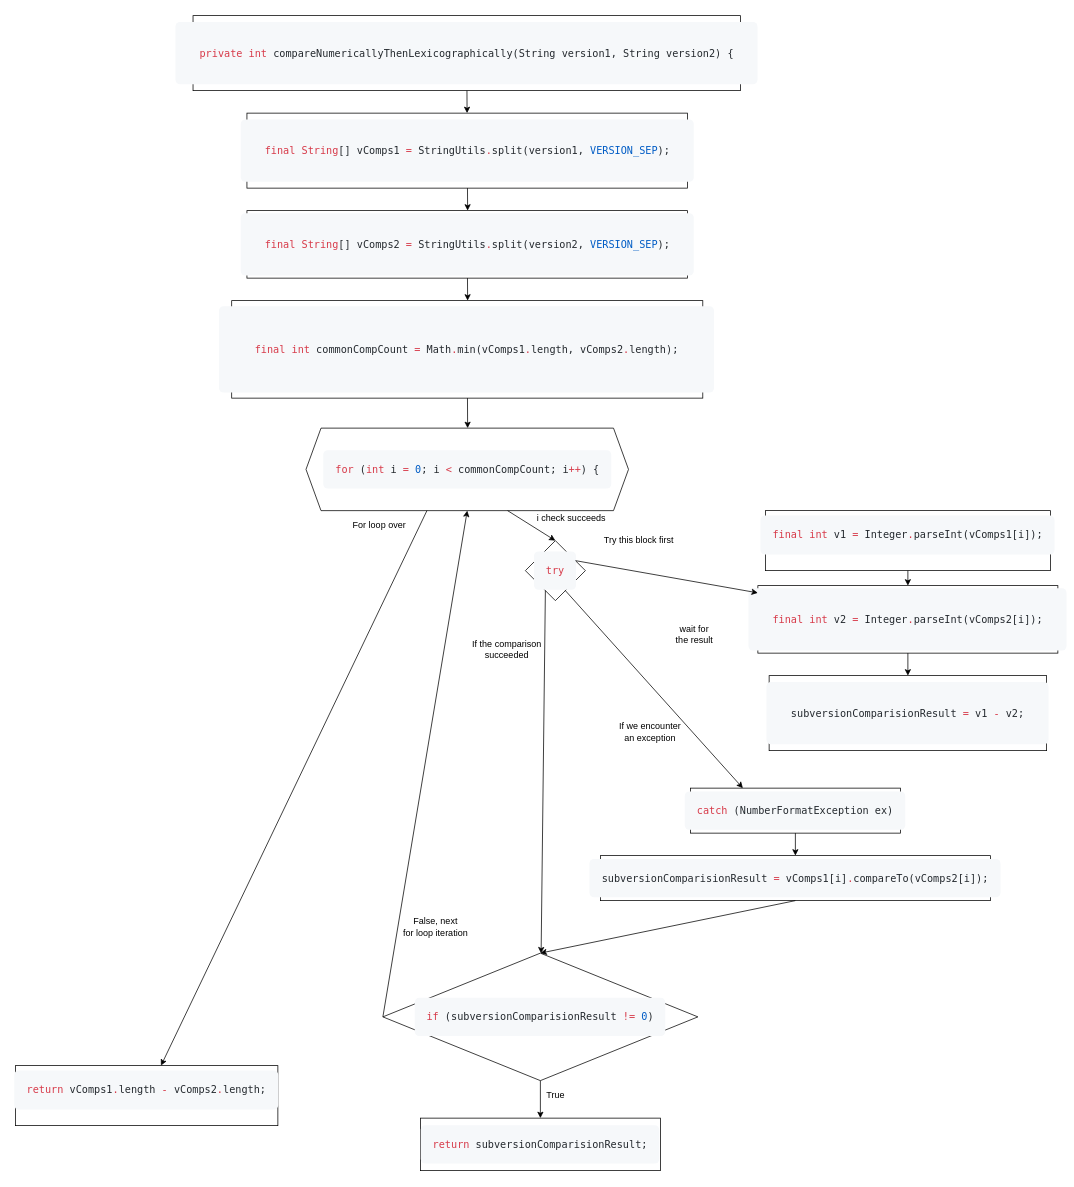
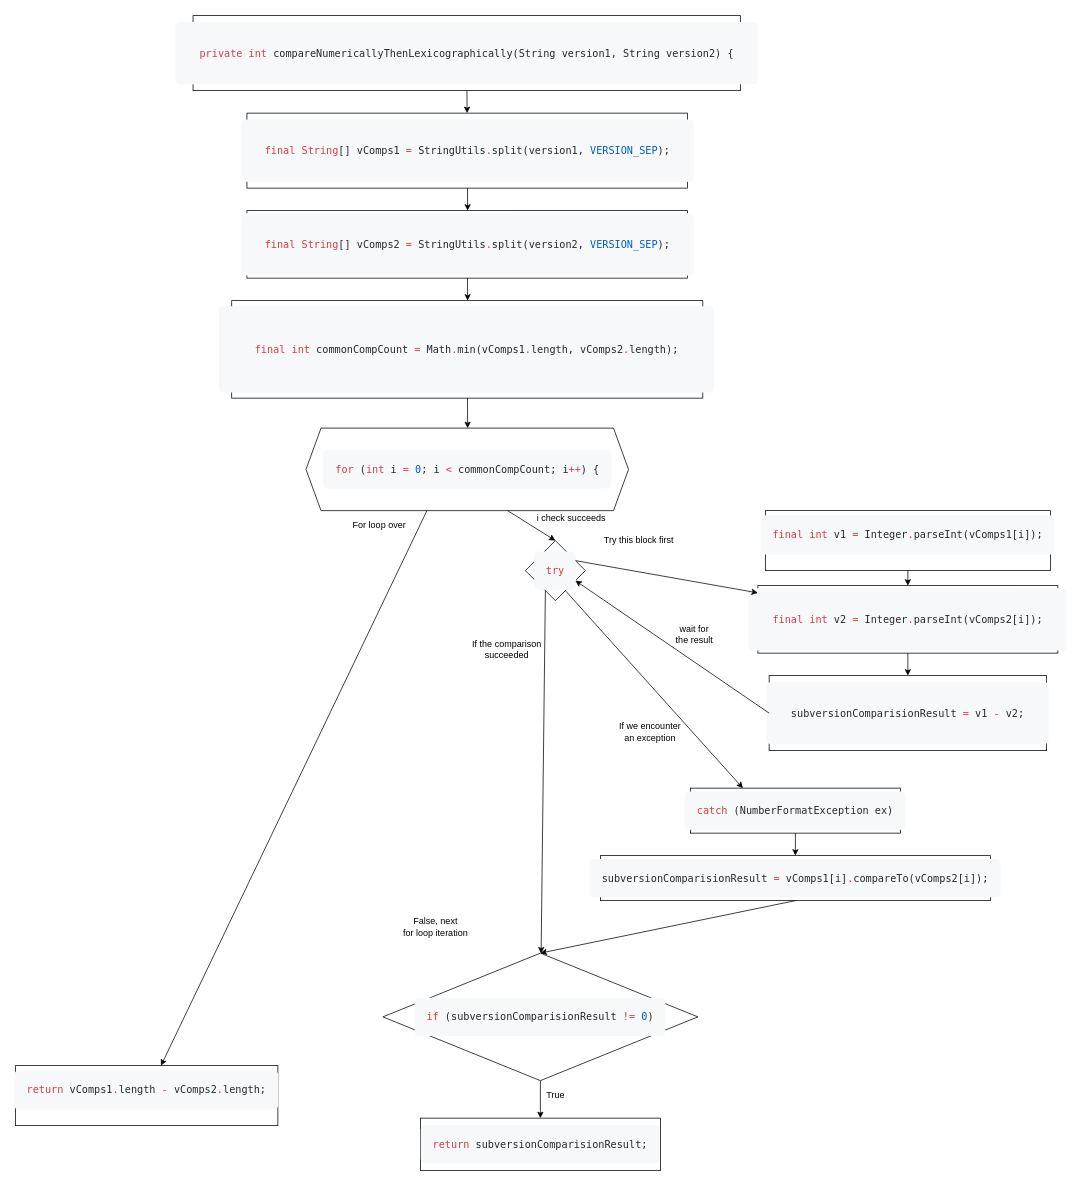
edge "subversionComparisionResult = v1 - v2;" -> "try": added
edge "if (subversionComparisionResult != 0)" -> "for (int i = 0; i < commonCompCount; i++) {": removed
